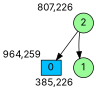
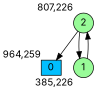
edge "1 385,226" -> "2 807,226": added
